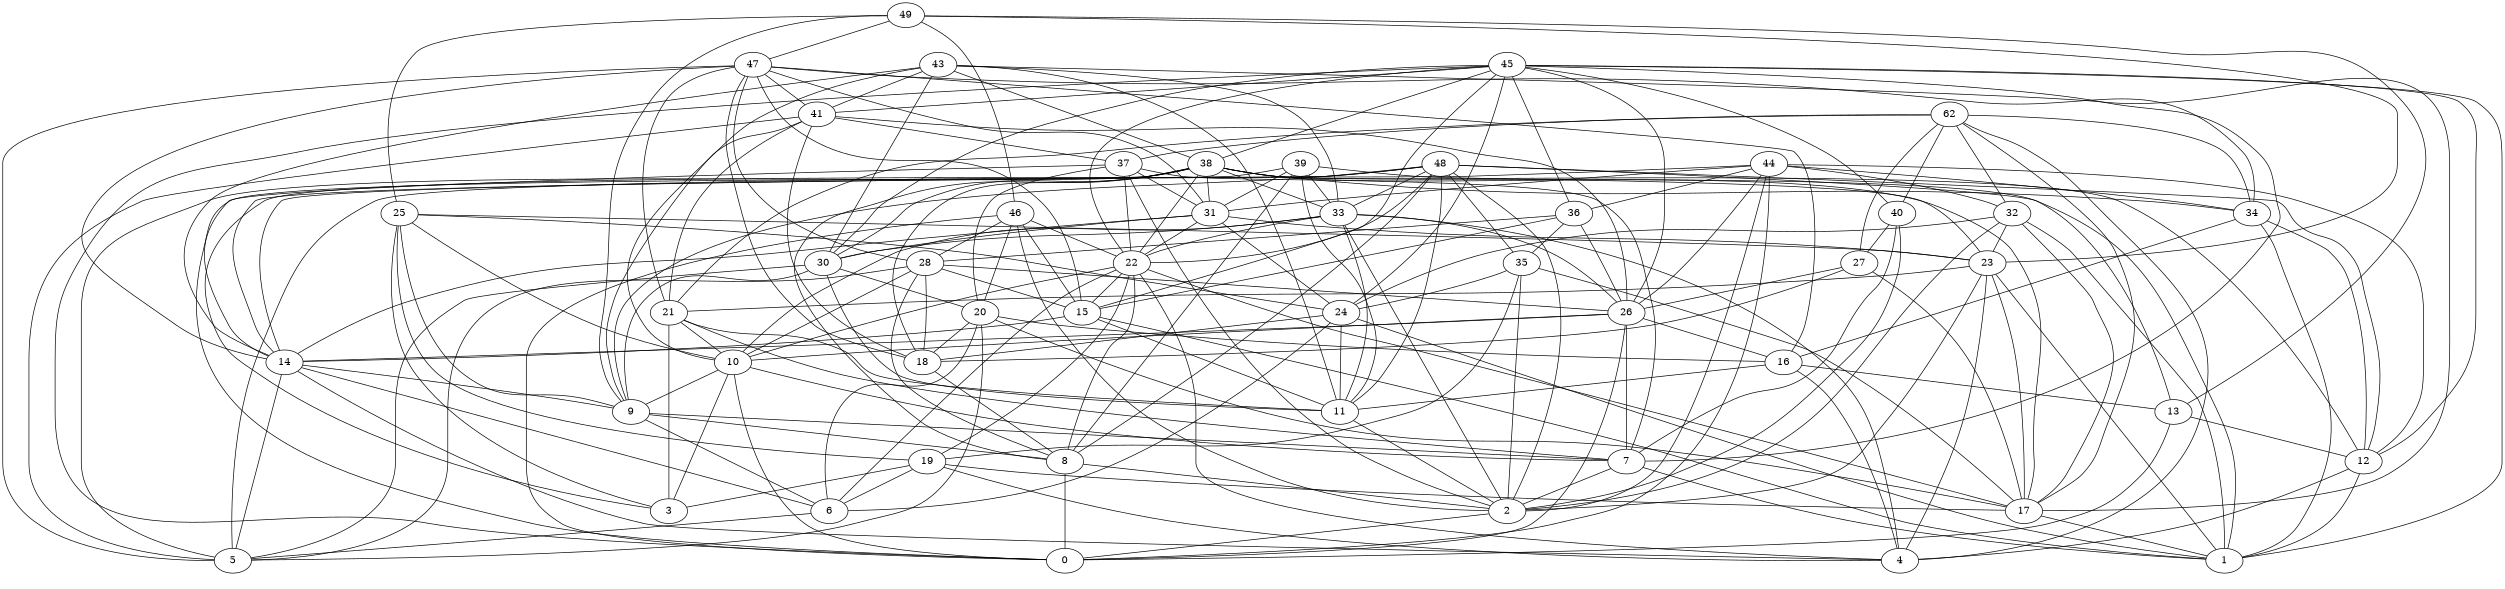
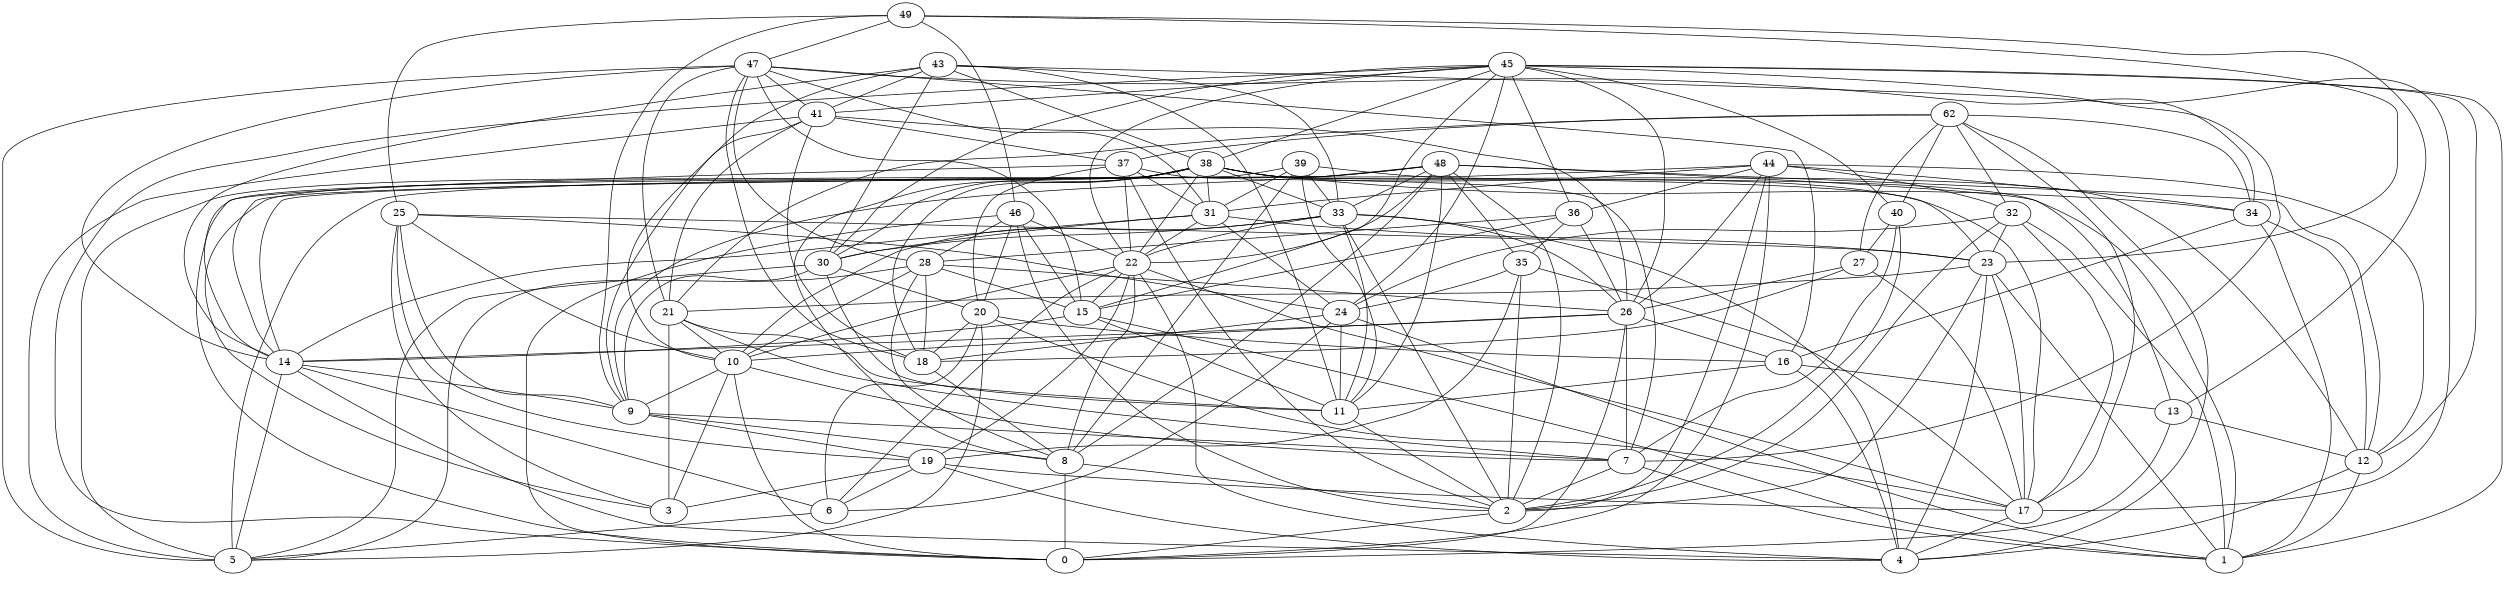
edge "9" -- "6": now "9" -- "19"
edge "17" -- "1": now "17" -- "4"
